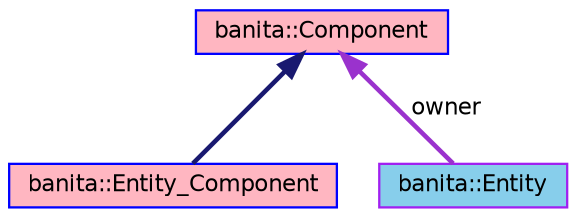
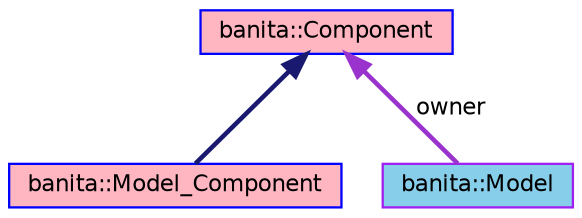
node "banita::Entity_Component": label "banita::Entity_Component" -> "banita::Model_Component"
node "banita::Entity": label "banita::Entity" -> "banita::Model"
